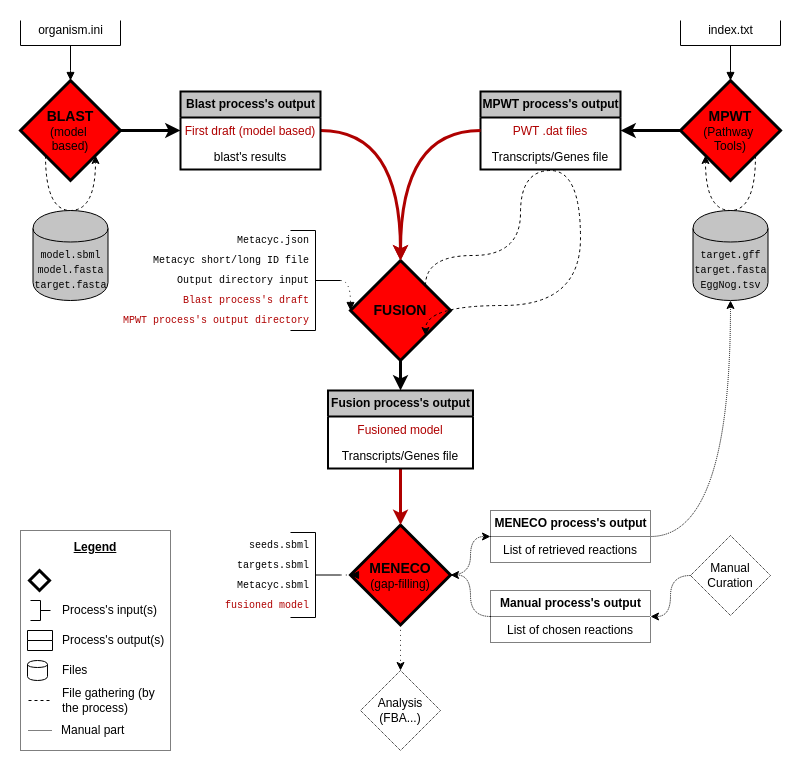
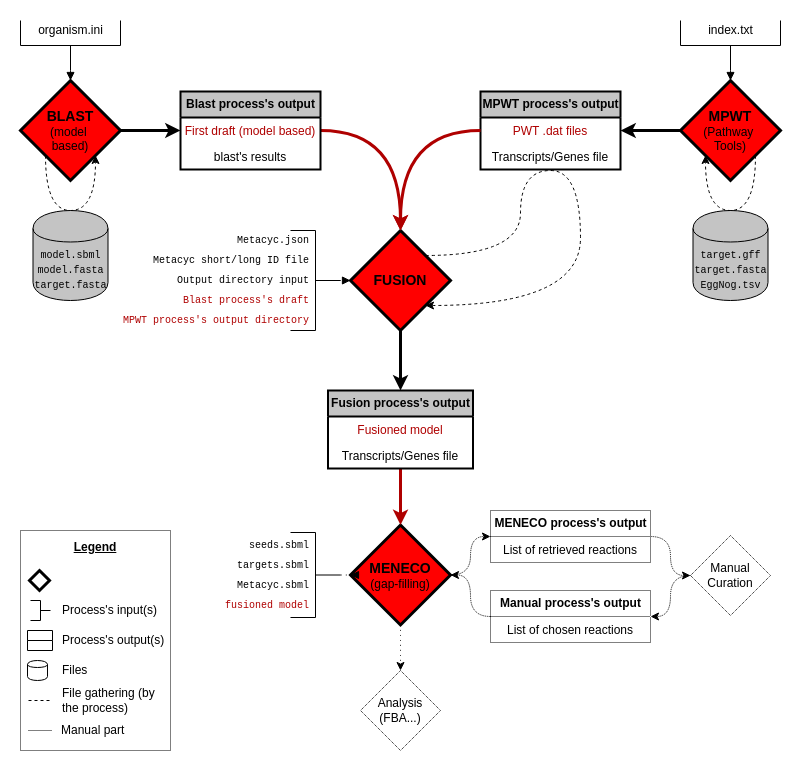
node "FUSION": moved (401, 311) -> (401, 281)
edge "MENECO process's output" -> "target.gff target.fasta EggNog.tsv": now "MENECO process's output" -> "Manual Curation"
